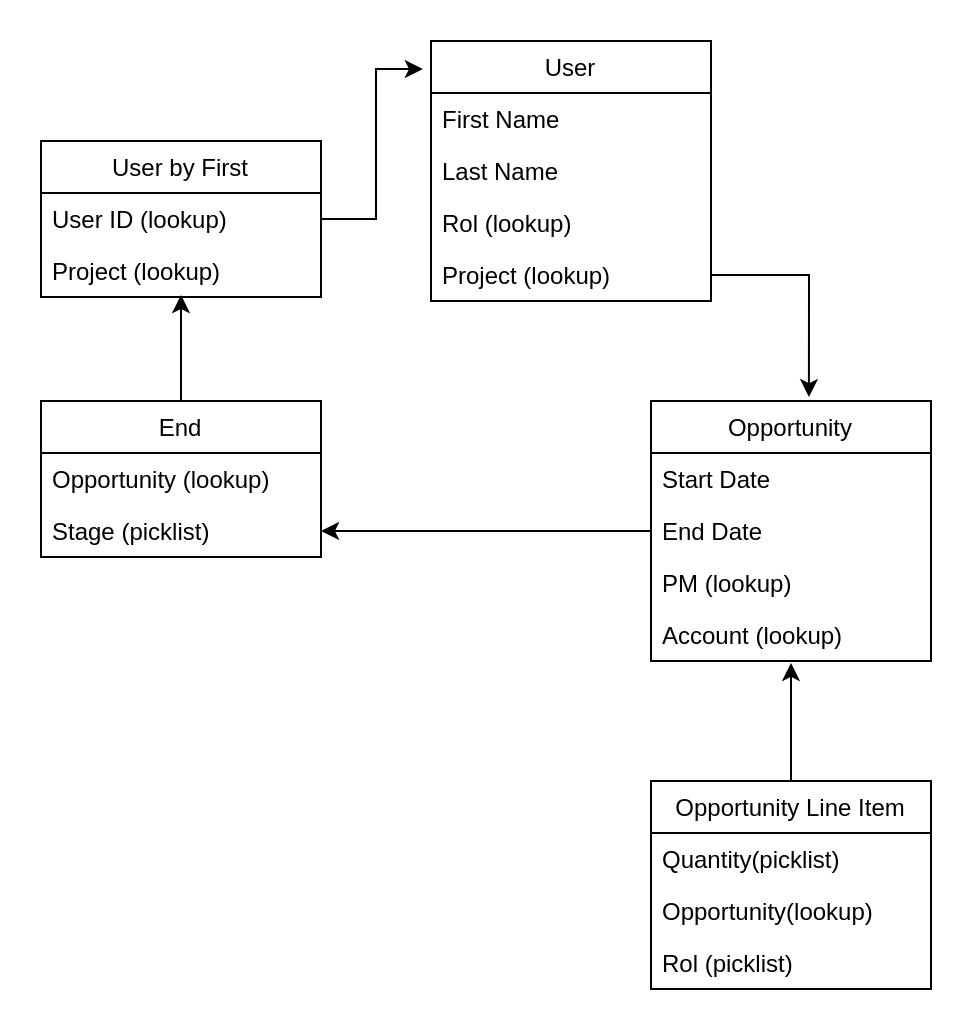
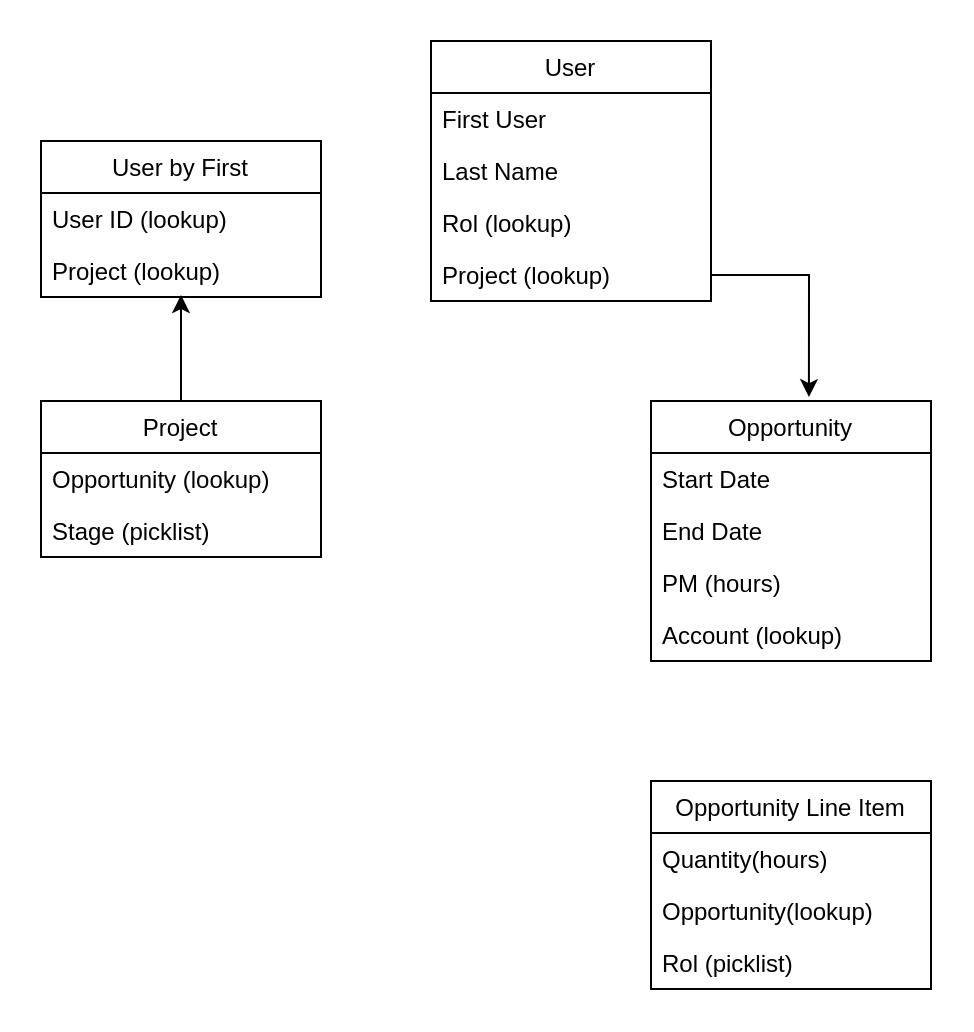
node "First Name": label "First Name" -> "First User"
edge "User ID (lookup)" -> "User": removed
node "End": label "End" -> "Project"
edge "End Date" -> "Stage (picklist)": removed
node "PM (lookup)": label "PM (lookup)" -> "PM (hours)"
edge "Opportunity Line Item" -> "Account (lookup)": removed
node "Quantity(picklist)": label "Quantity(picklist)" -> "Quantity(hours)"
